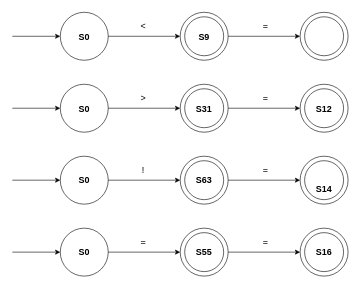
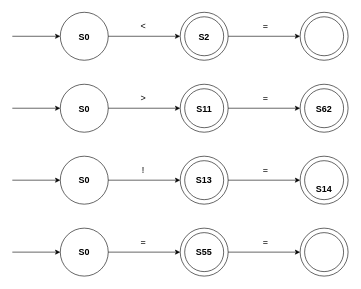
node "S9": label "S9" -> "S2"
node "S31": label "S31" -> "S11"
node "S12": label "S12" -> "S62"
node "S63": label "S63" -> "S13"
node "S16": removed
